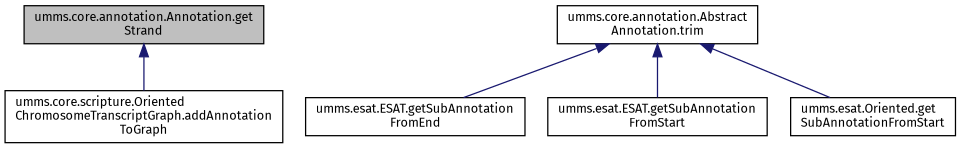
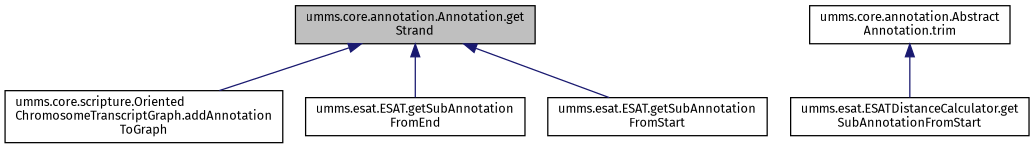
edge "umms.esat.ESAT.getSubAnnotation FromEnd" -> "umms.core.annotation.Abstract Annotation.trim": now "umms.esat.ESAT.getSubAnnotation FromEnd" -> "umms.core.annotation.Annotation.get Strand"
edge "umms.esat.ESAT.getSubAnnotation FromStart" -> "umms.core.annotation.Abstract Annotation.trim": now "umms.esat.ESAT.getSubAnnotation FromStart" -> "umms.core.annotation.Annotation.get Strand"
node "umms.esat.Oriented.get SubAnnotationFromStart": label "umms.esat.Oriented.get SubAnnotationFromStart" -> "umms.esat.ESATDistanceCalculator.get SubAnnotationFromStart"
